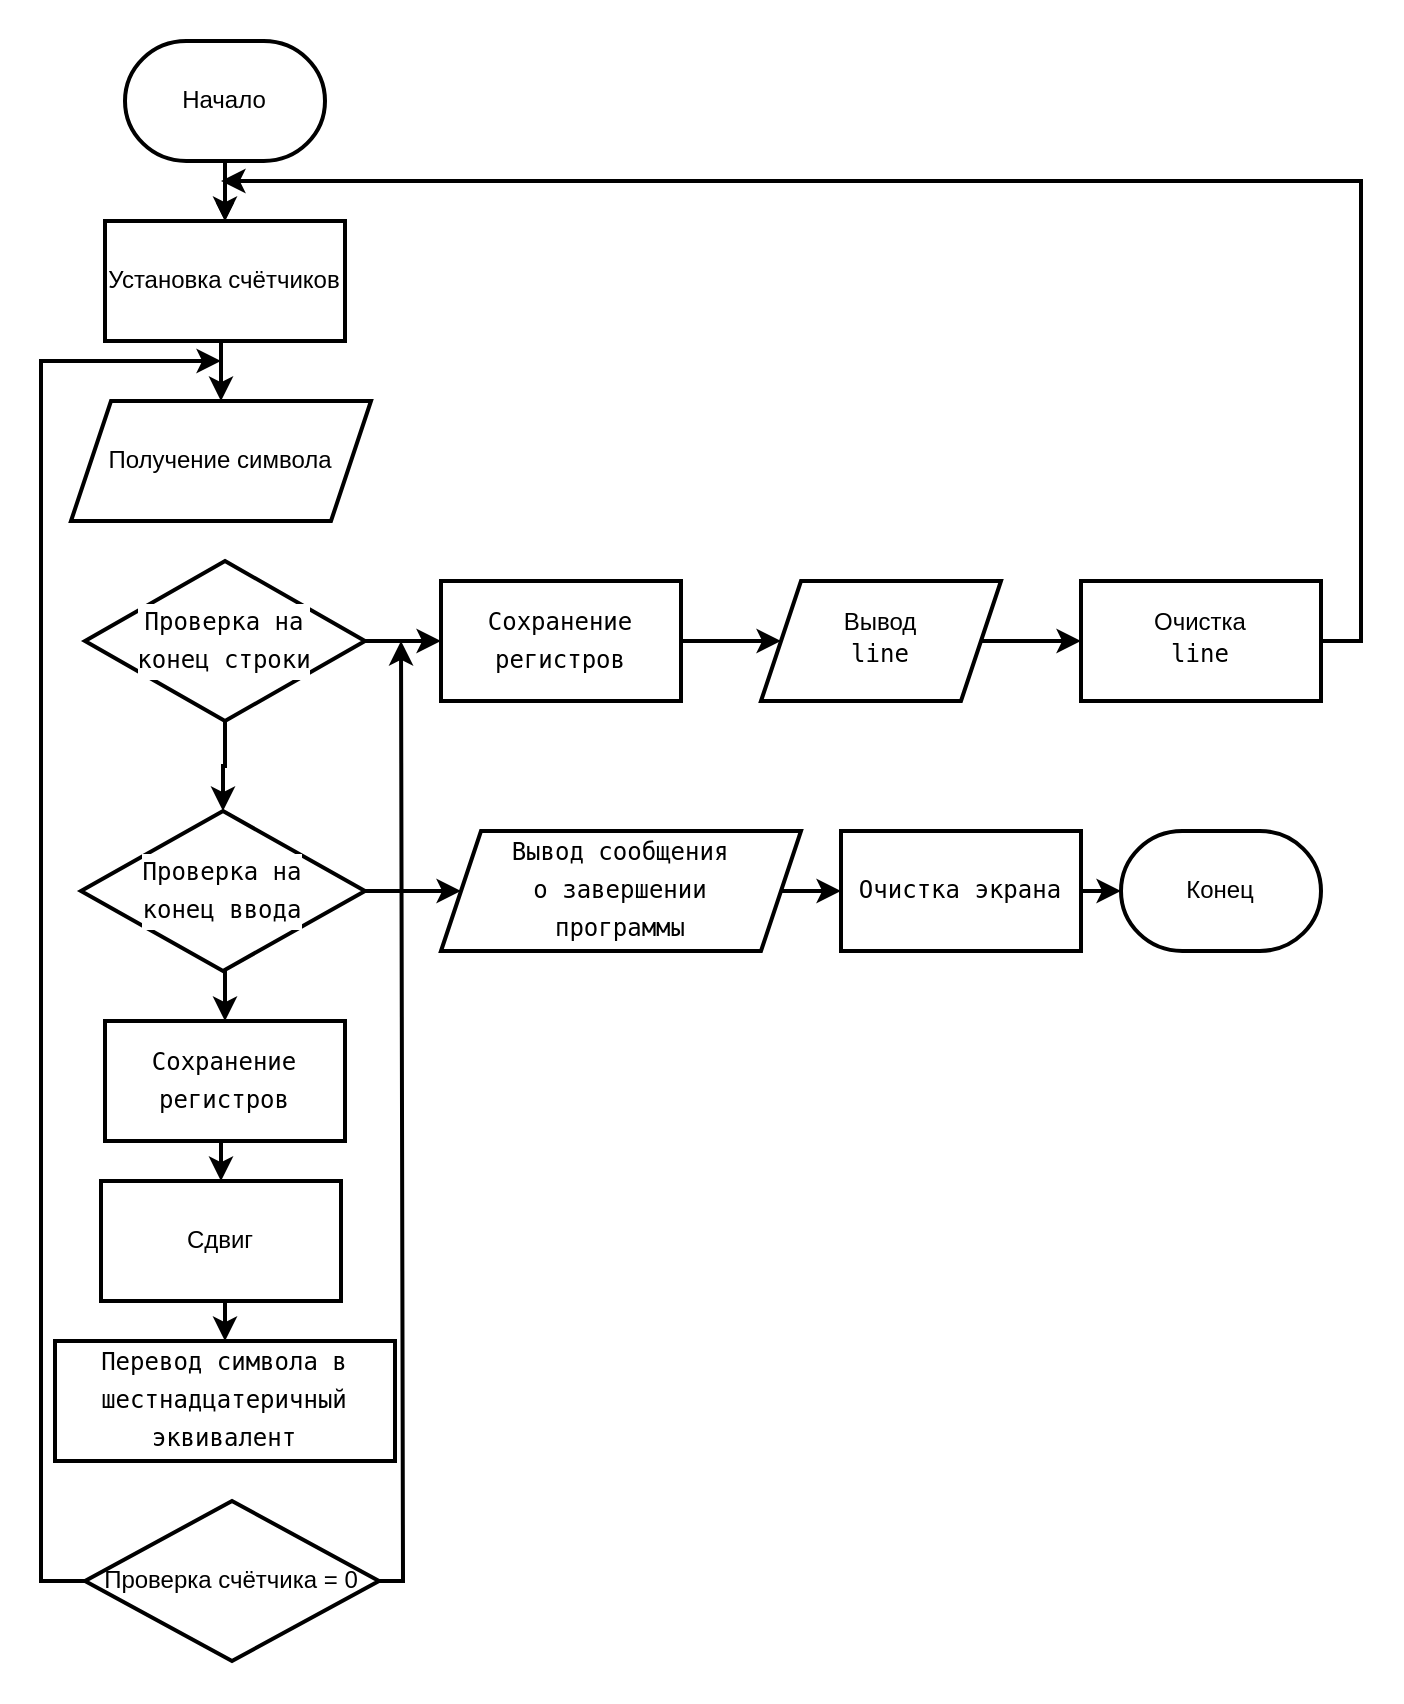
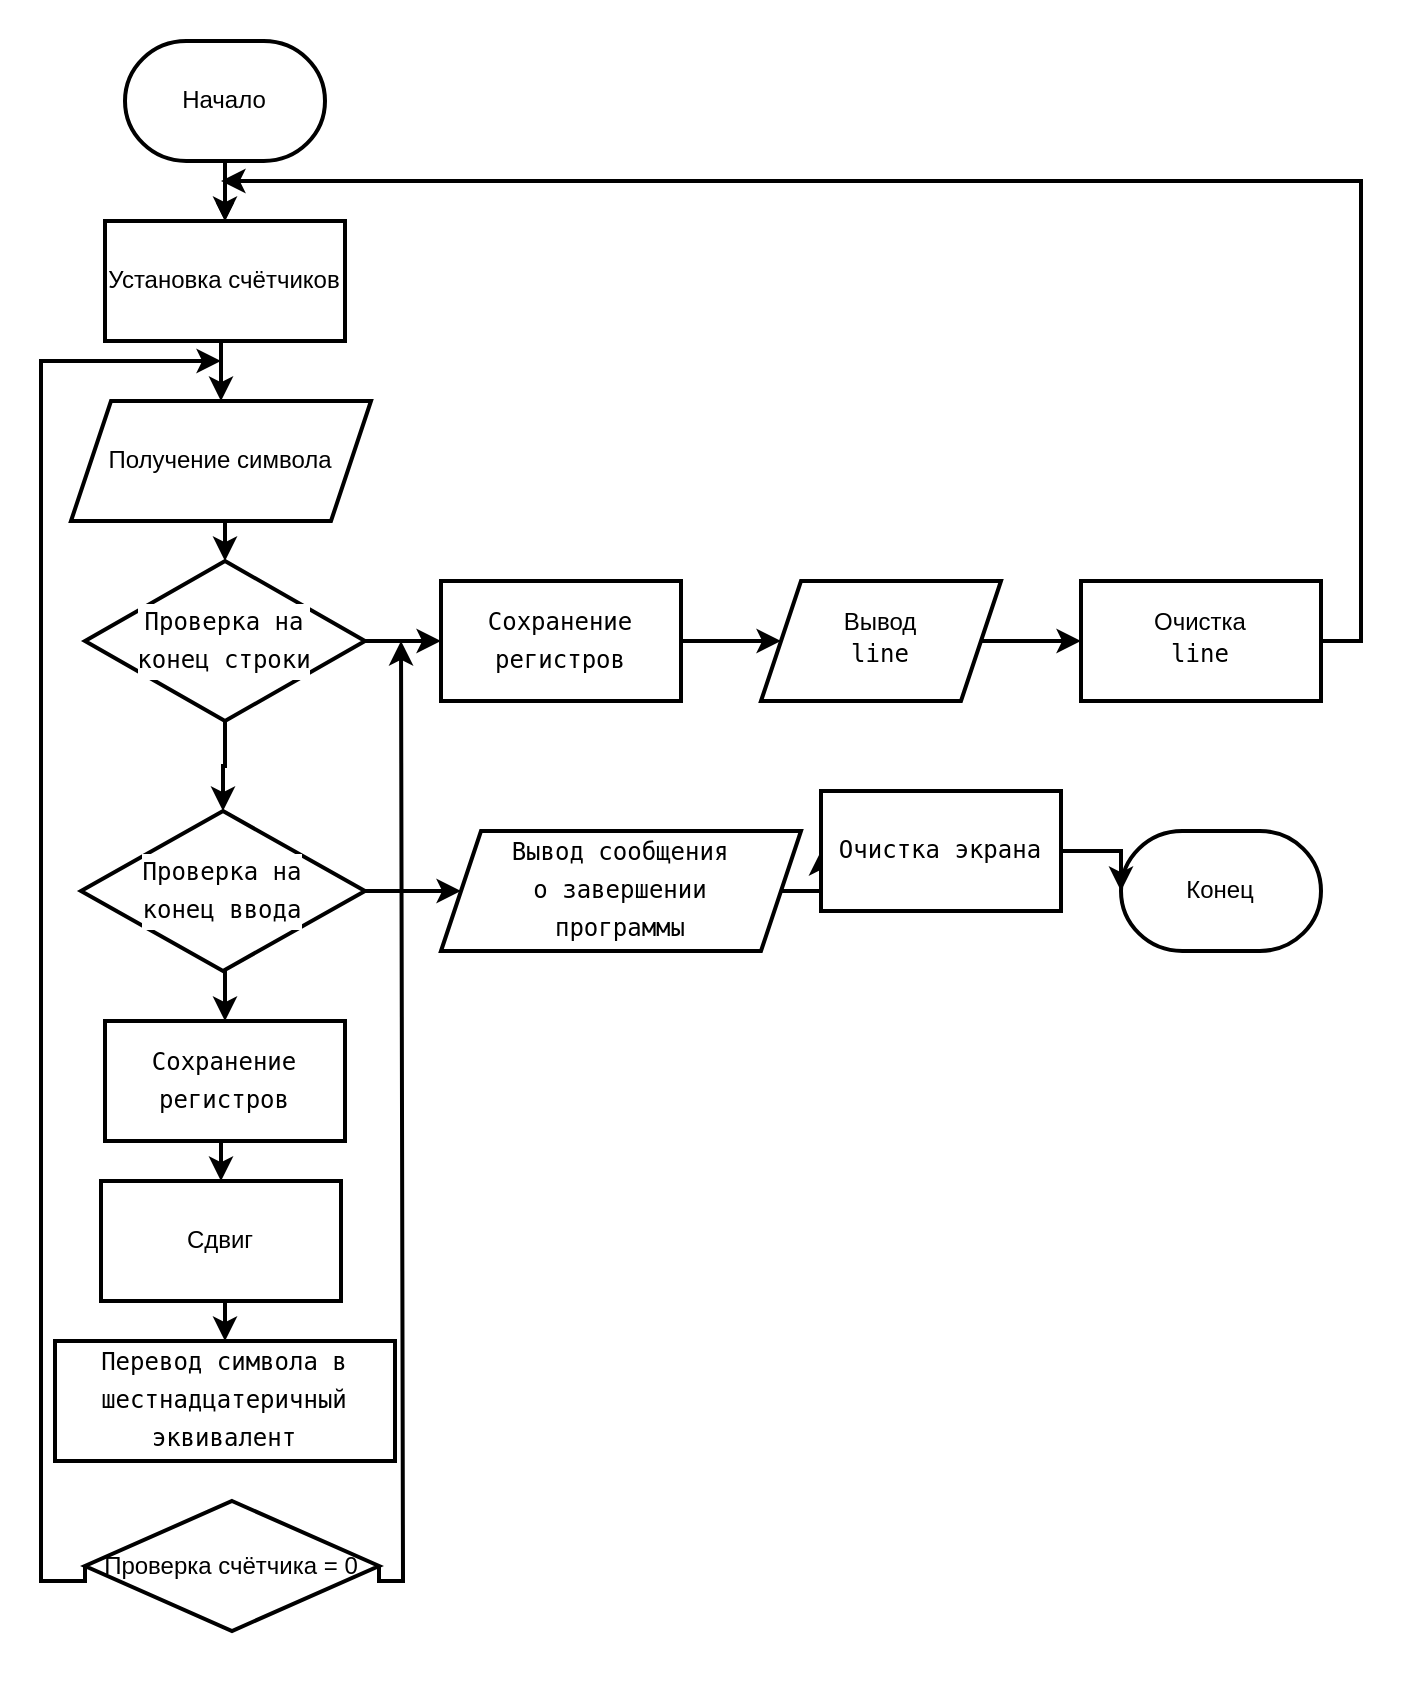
edge "Получение символа" -> "Проверка на конец строки": added
node "Очистка экрана": moved (961, 891) -> (941, 851)
node "Проверка счётчика = 0": size 294x160 -> 294x130
